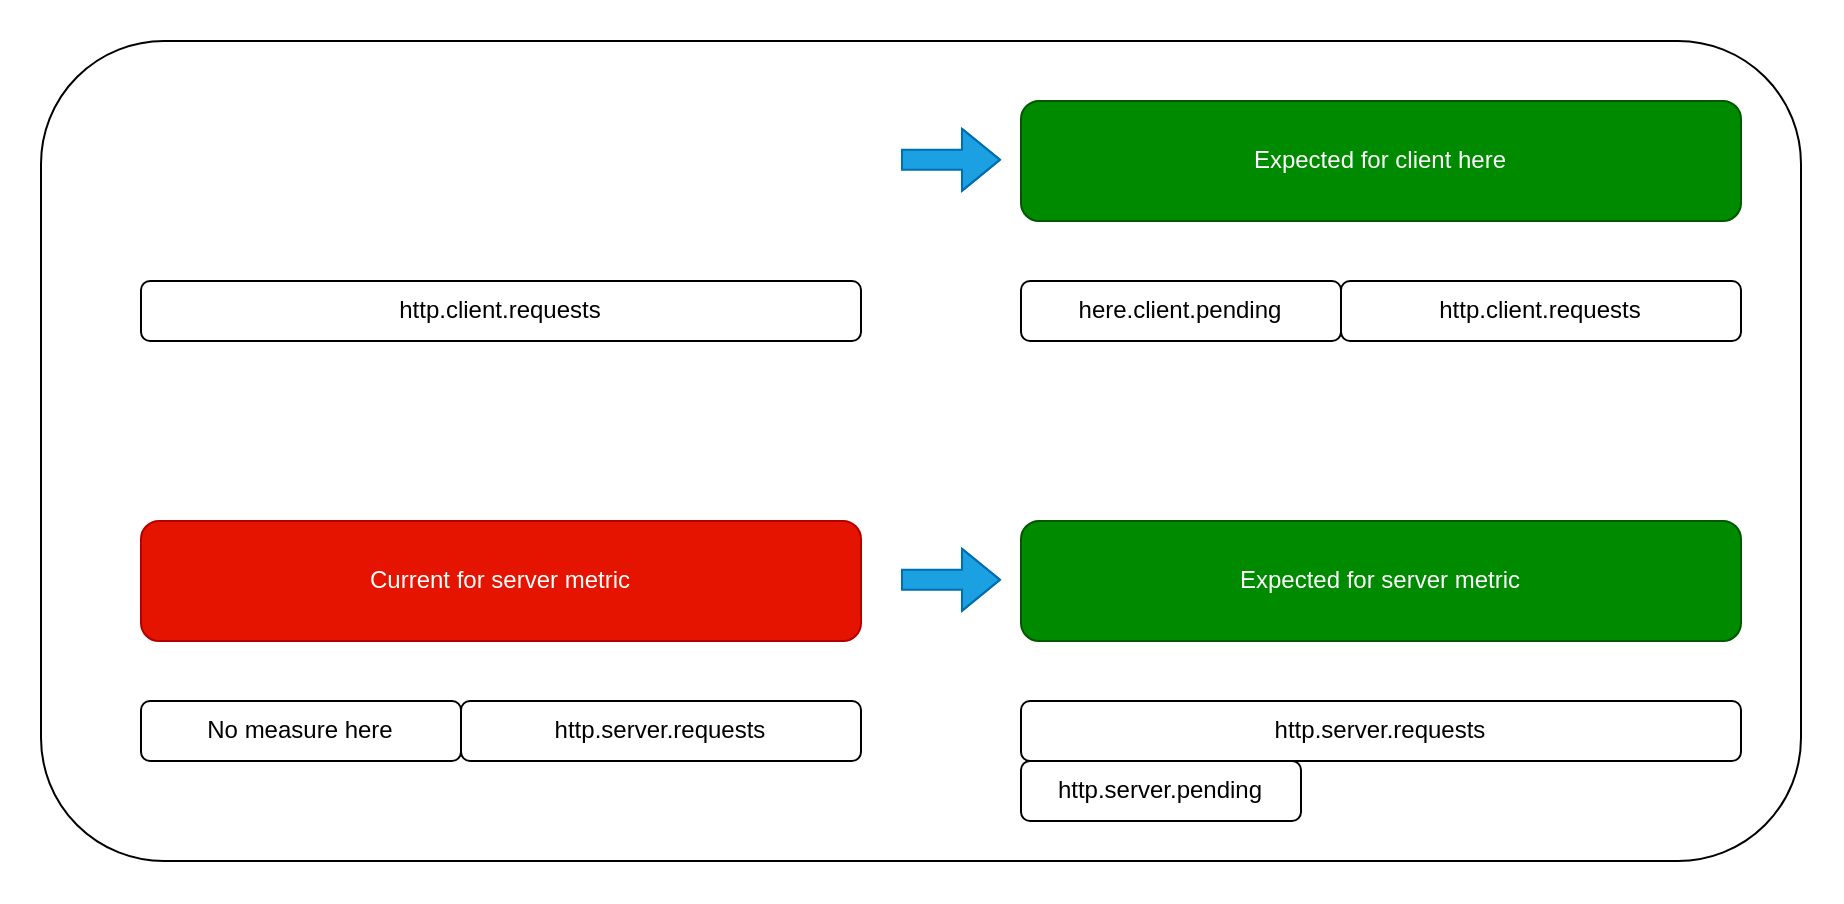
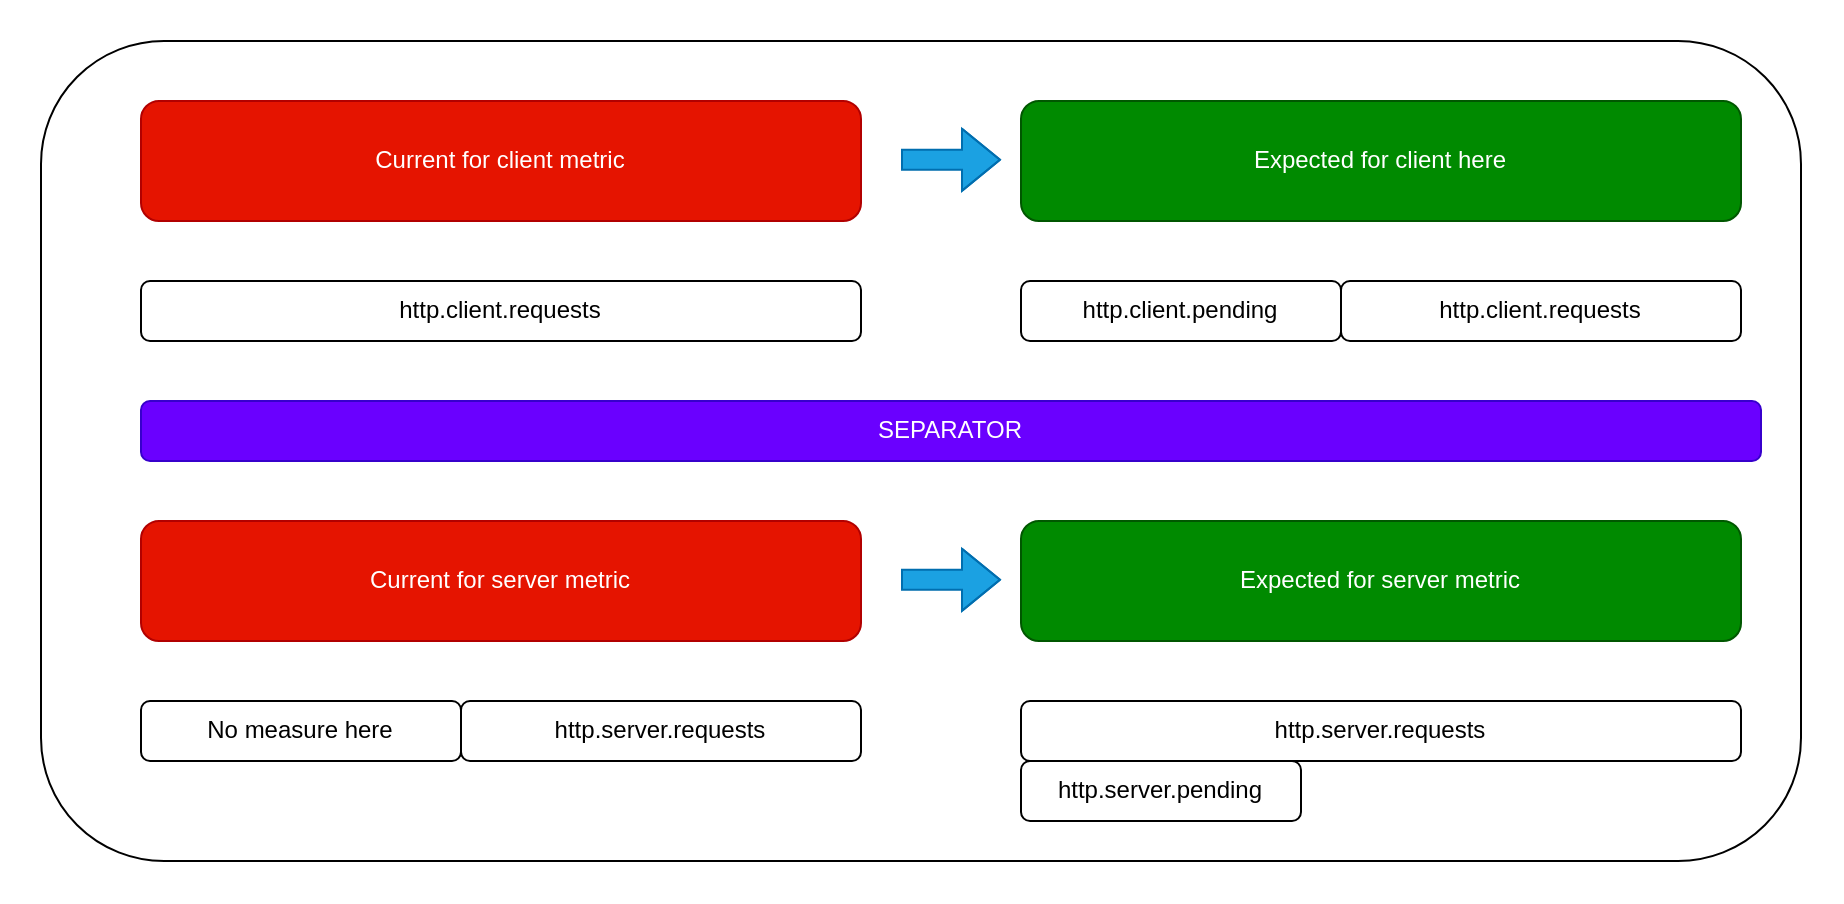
node "Current for client metric": added
node "here.client.pending": label "here.client.pending" -> "http.client.pending"
node "SEPARATOR": added
